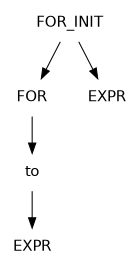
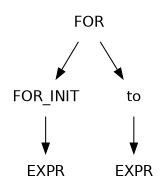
edge "FOR_INIT" -> "FOR": reversed
